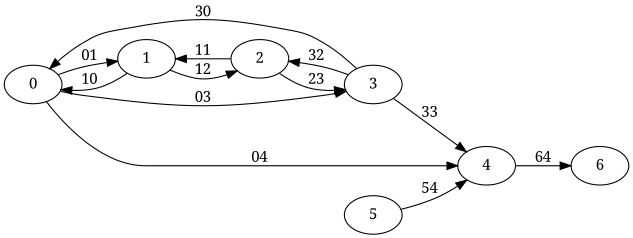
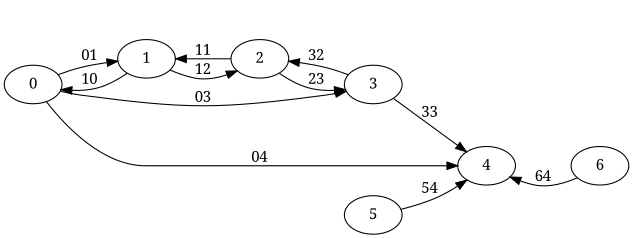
edge "3" -> "0": removed, label "30"
edge "4" -> "6": reversed
